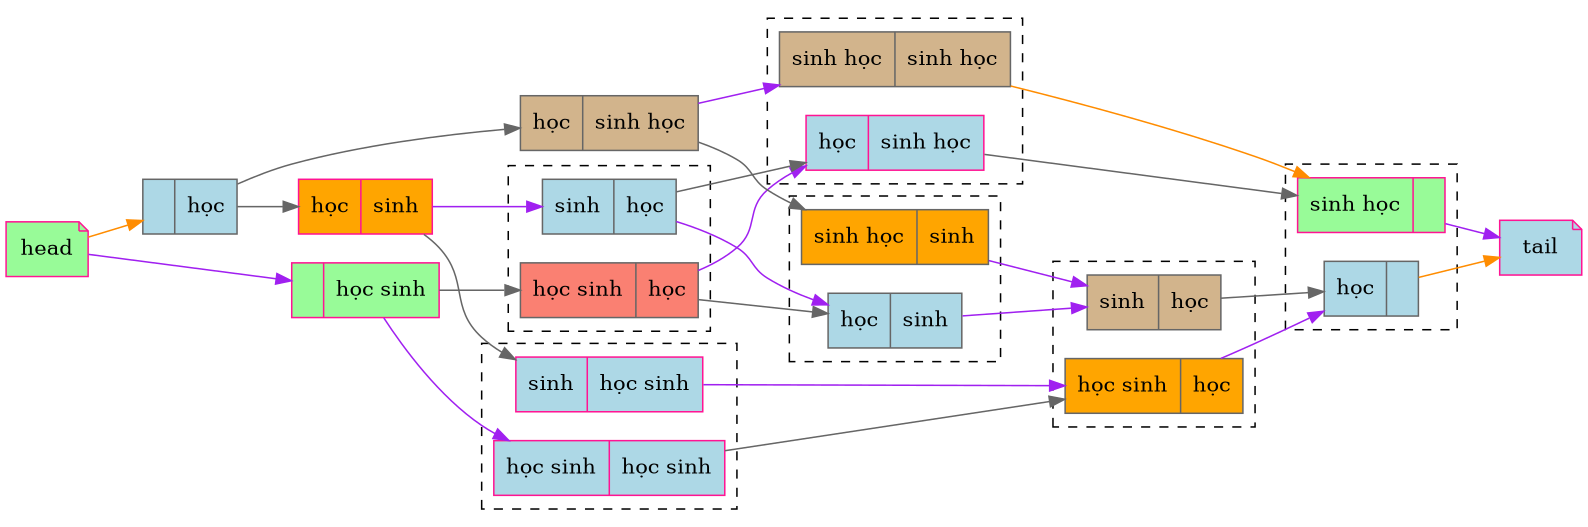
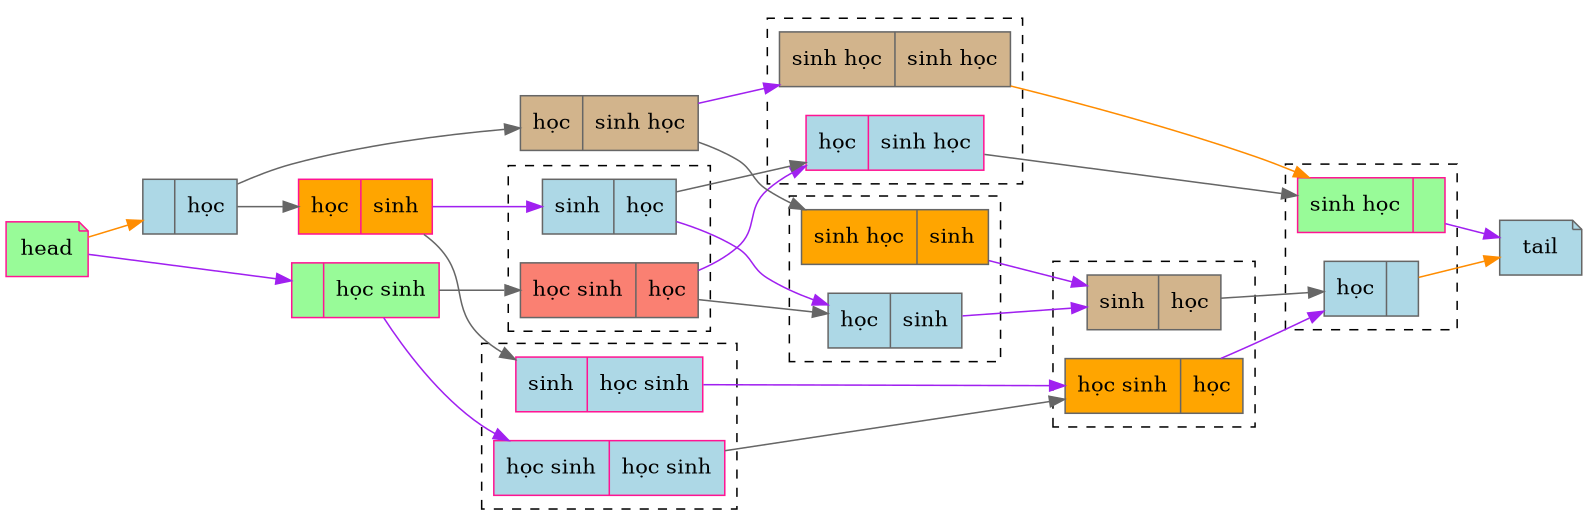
node "tail": color deeppink -> gray40
